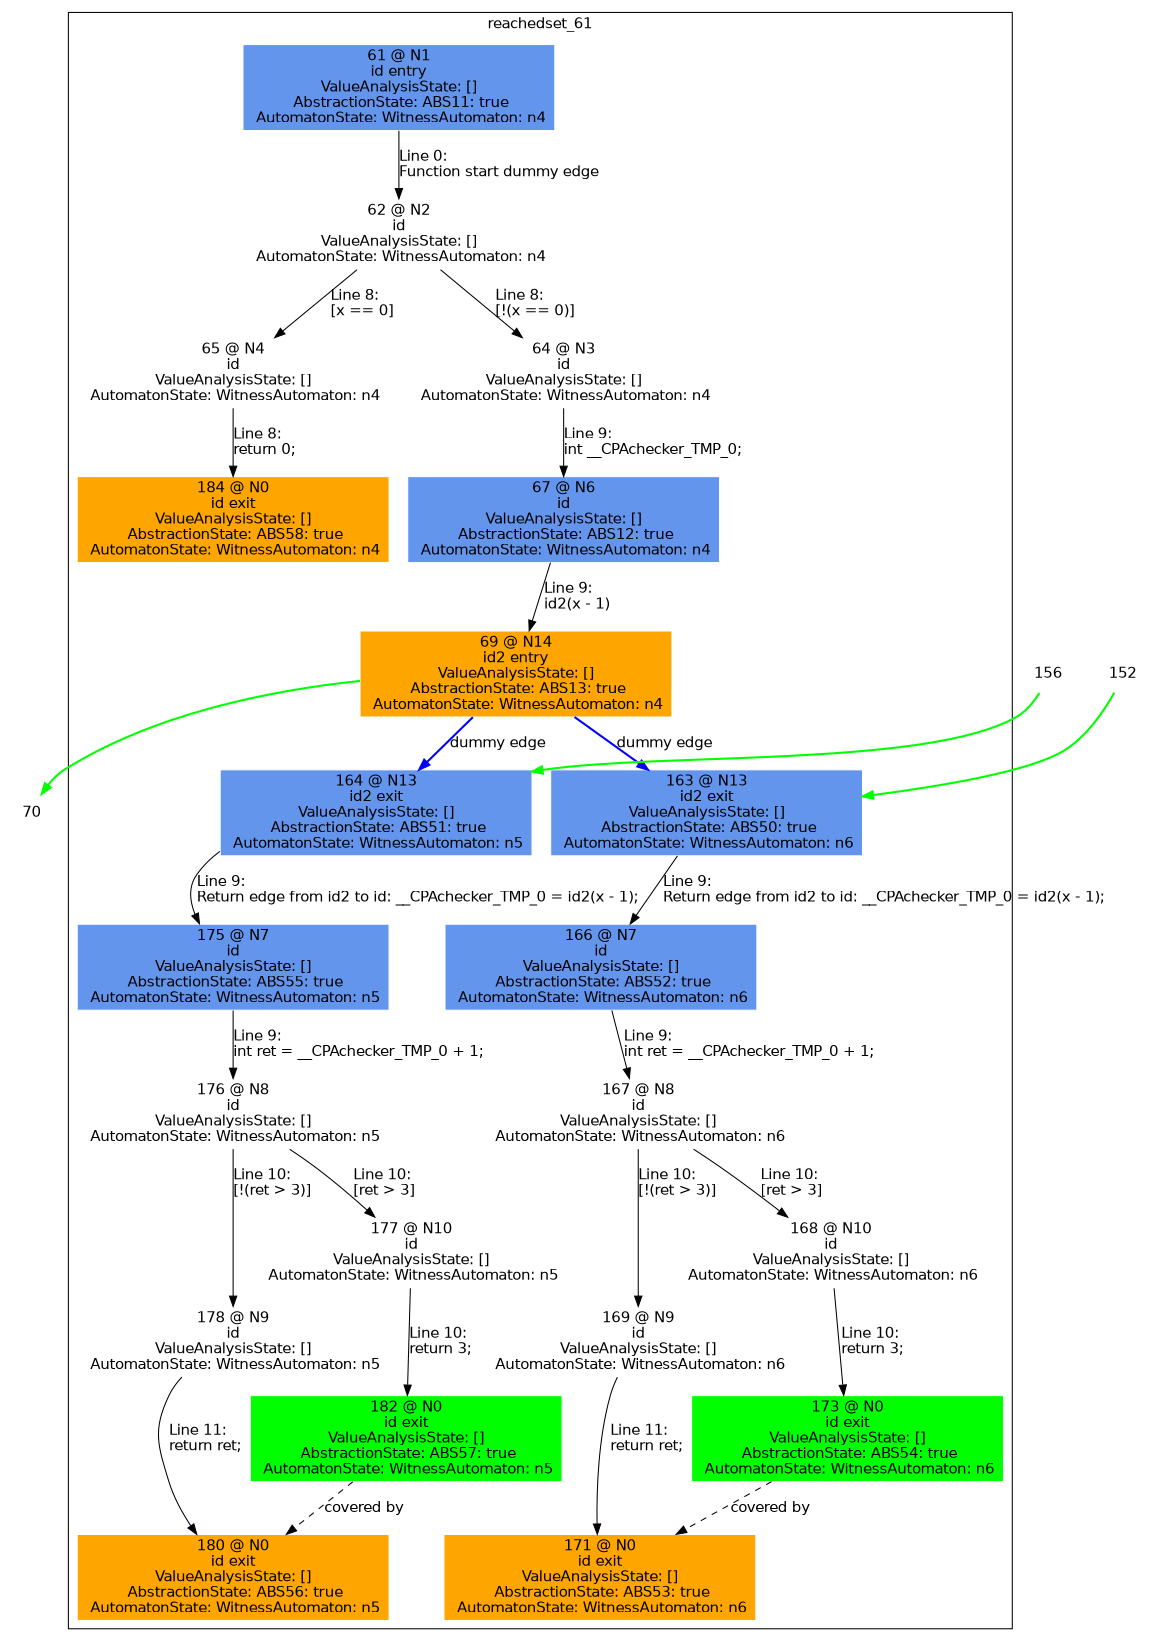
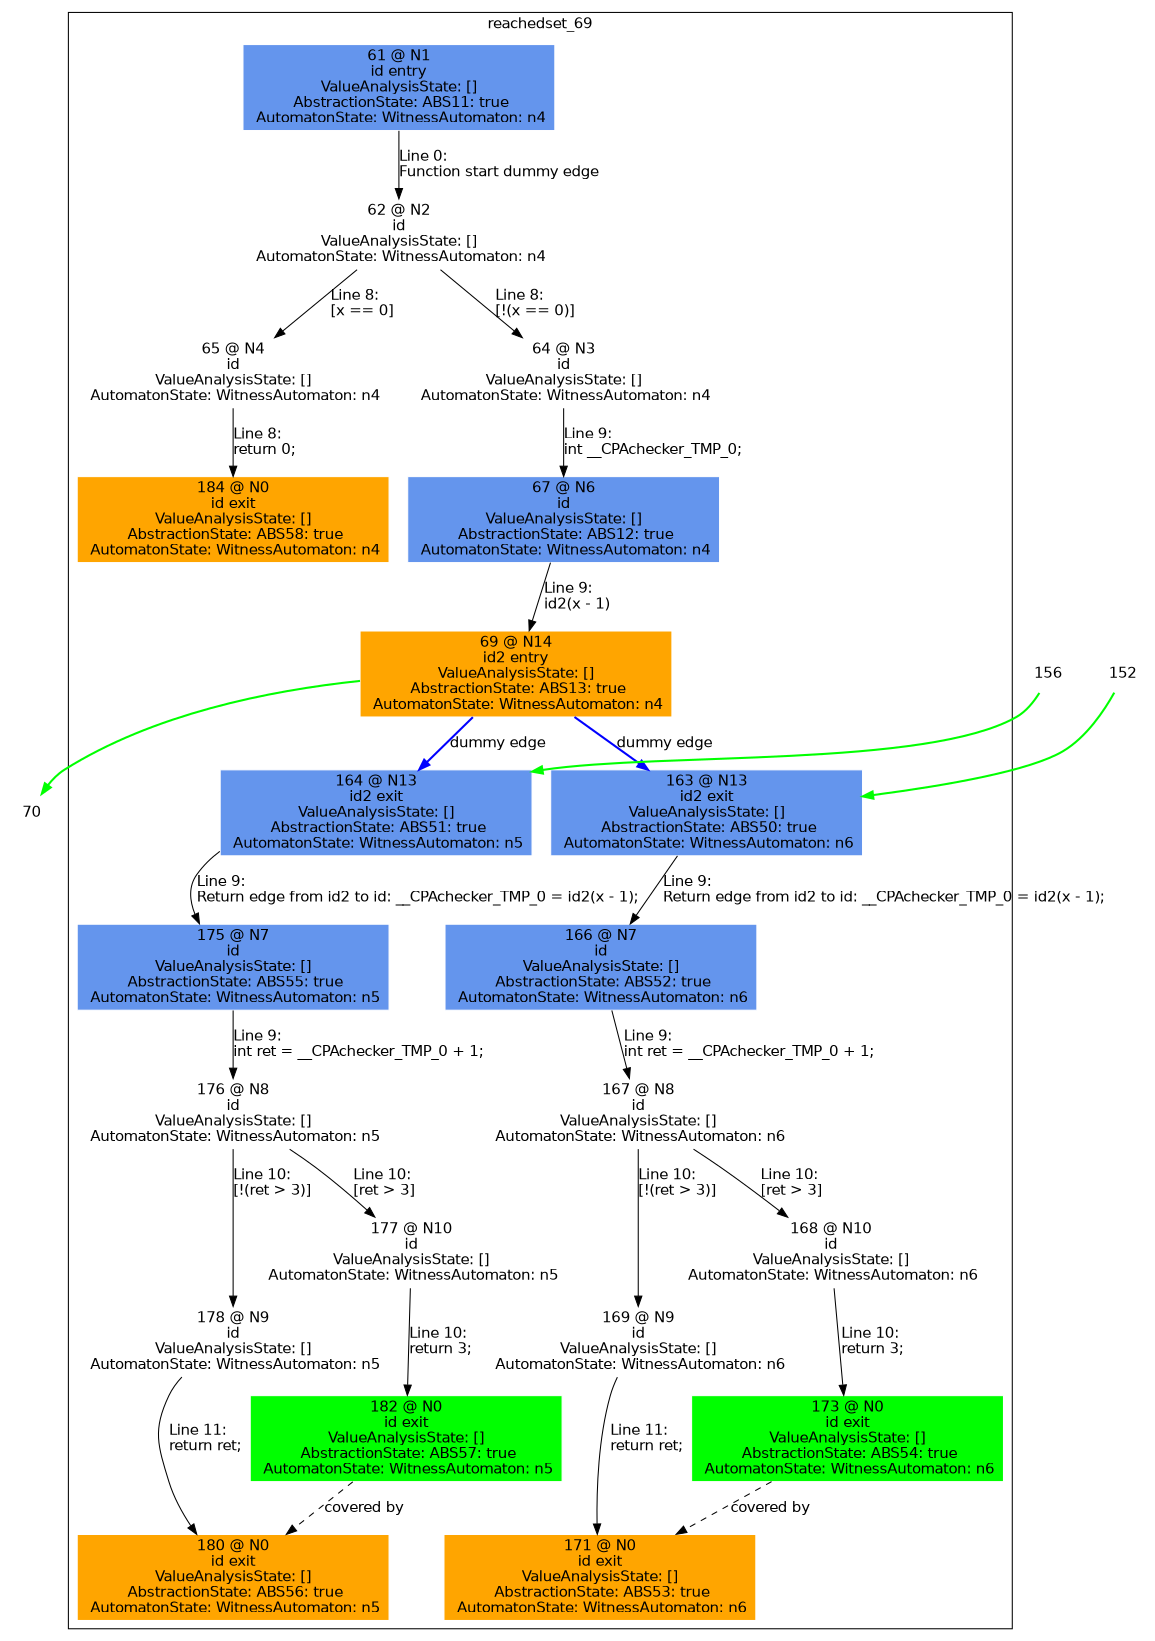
cluster "reachedset_61": label "reachedset_61" -> "reachedset_69"
